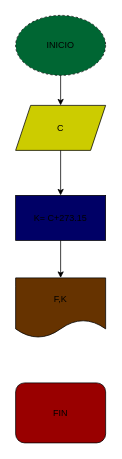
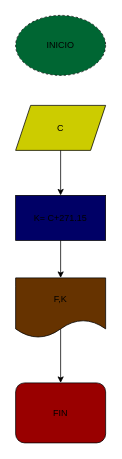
edge "INICIO" -> "C": removed
node "K= C+273.15": label "K= C+273.15" -> "K= C+271.15"
edge "F,K" -> "FIN": added
